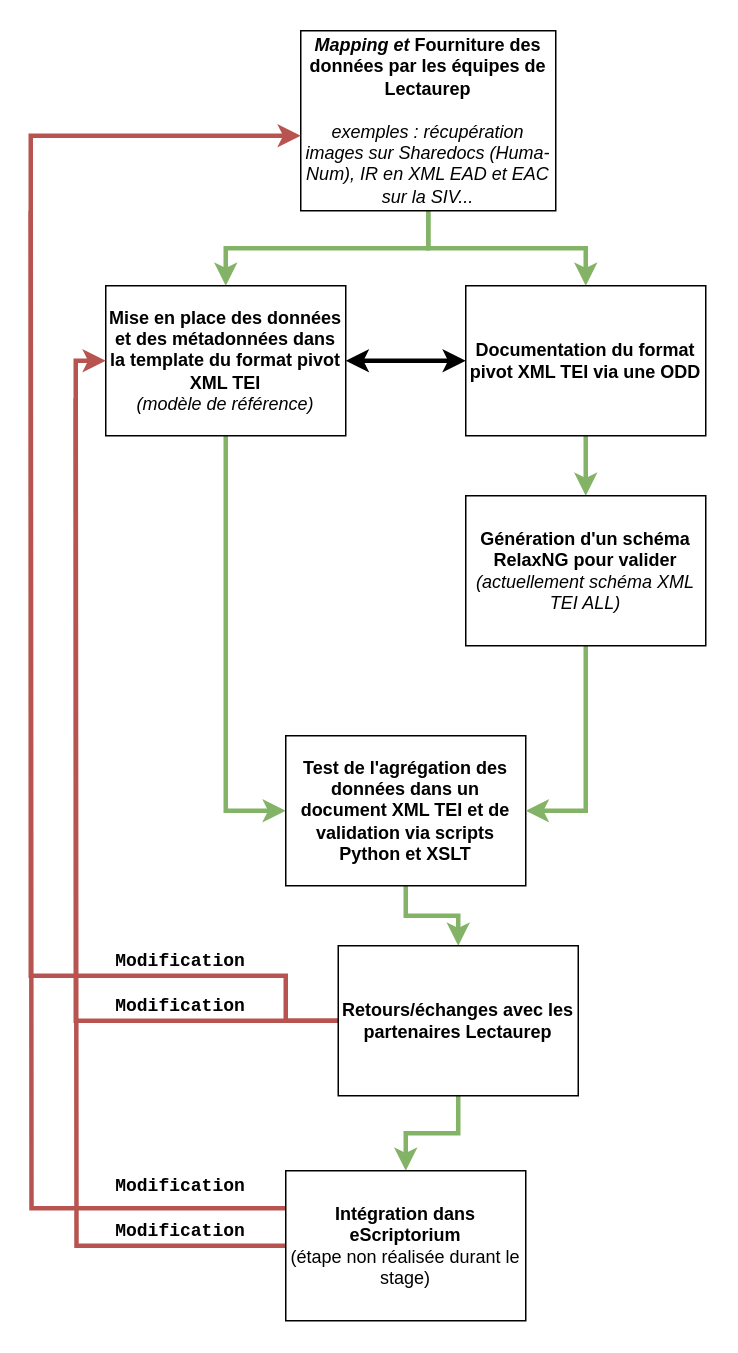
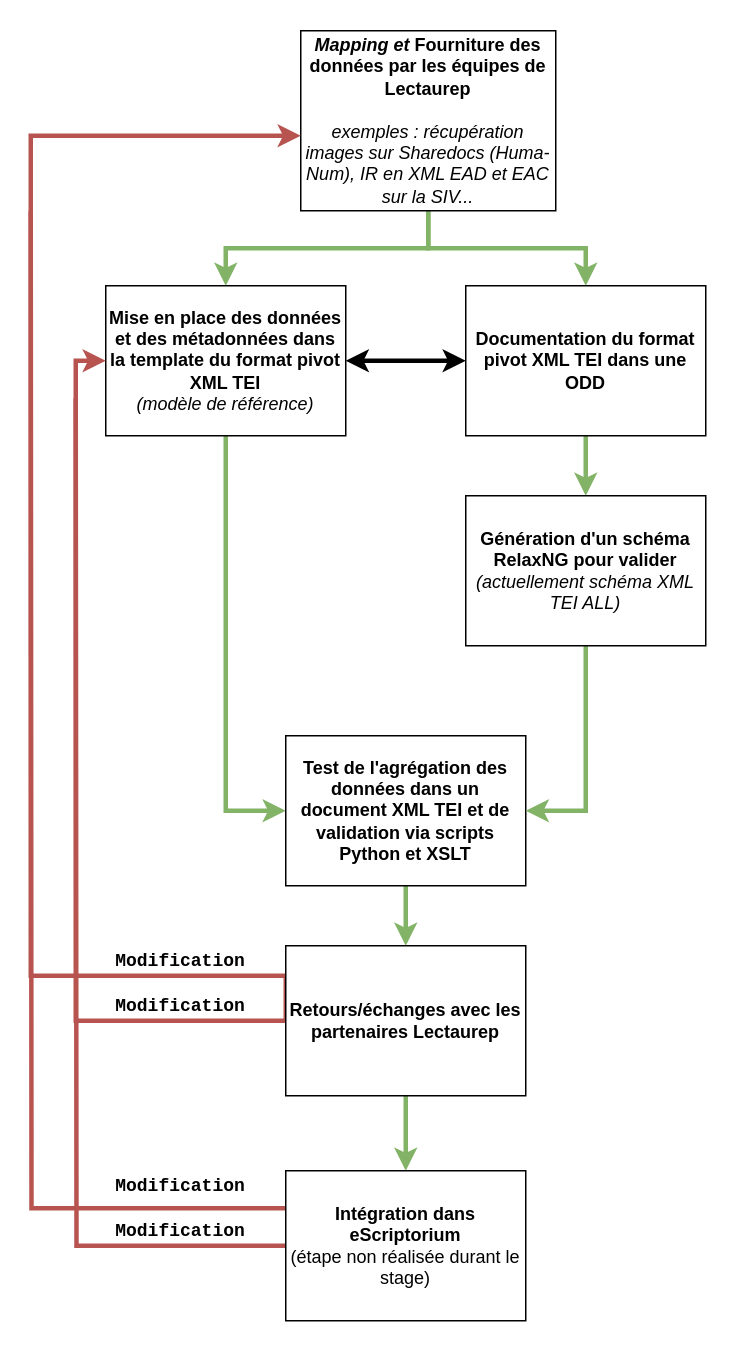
node "Documentation du format pivot XML TEI via une ODD": label "Documentation du format pivot XML TEI via une ODD" -> "Documentation du format pivot XML TEI dans une ODD"
node "Retours/échanges avec les partenaires Lectaurep": moved (458, 1021) -> (406, 1021)
